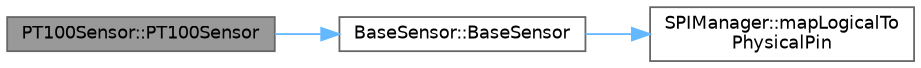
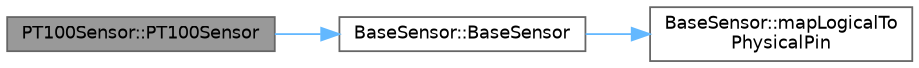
node "SPIManager::mapLogicalTo PhysicalPin": label "SPIManager::mapLogicalTo PhysicalPin" -> "BaseSensor::mapLogicalTo PhysicalPin"
